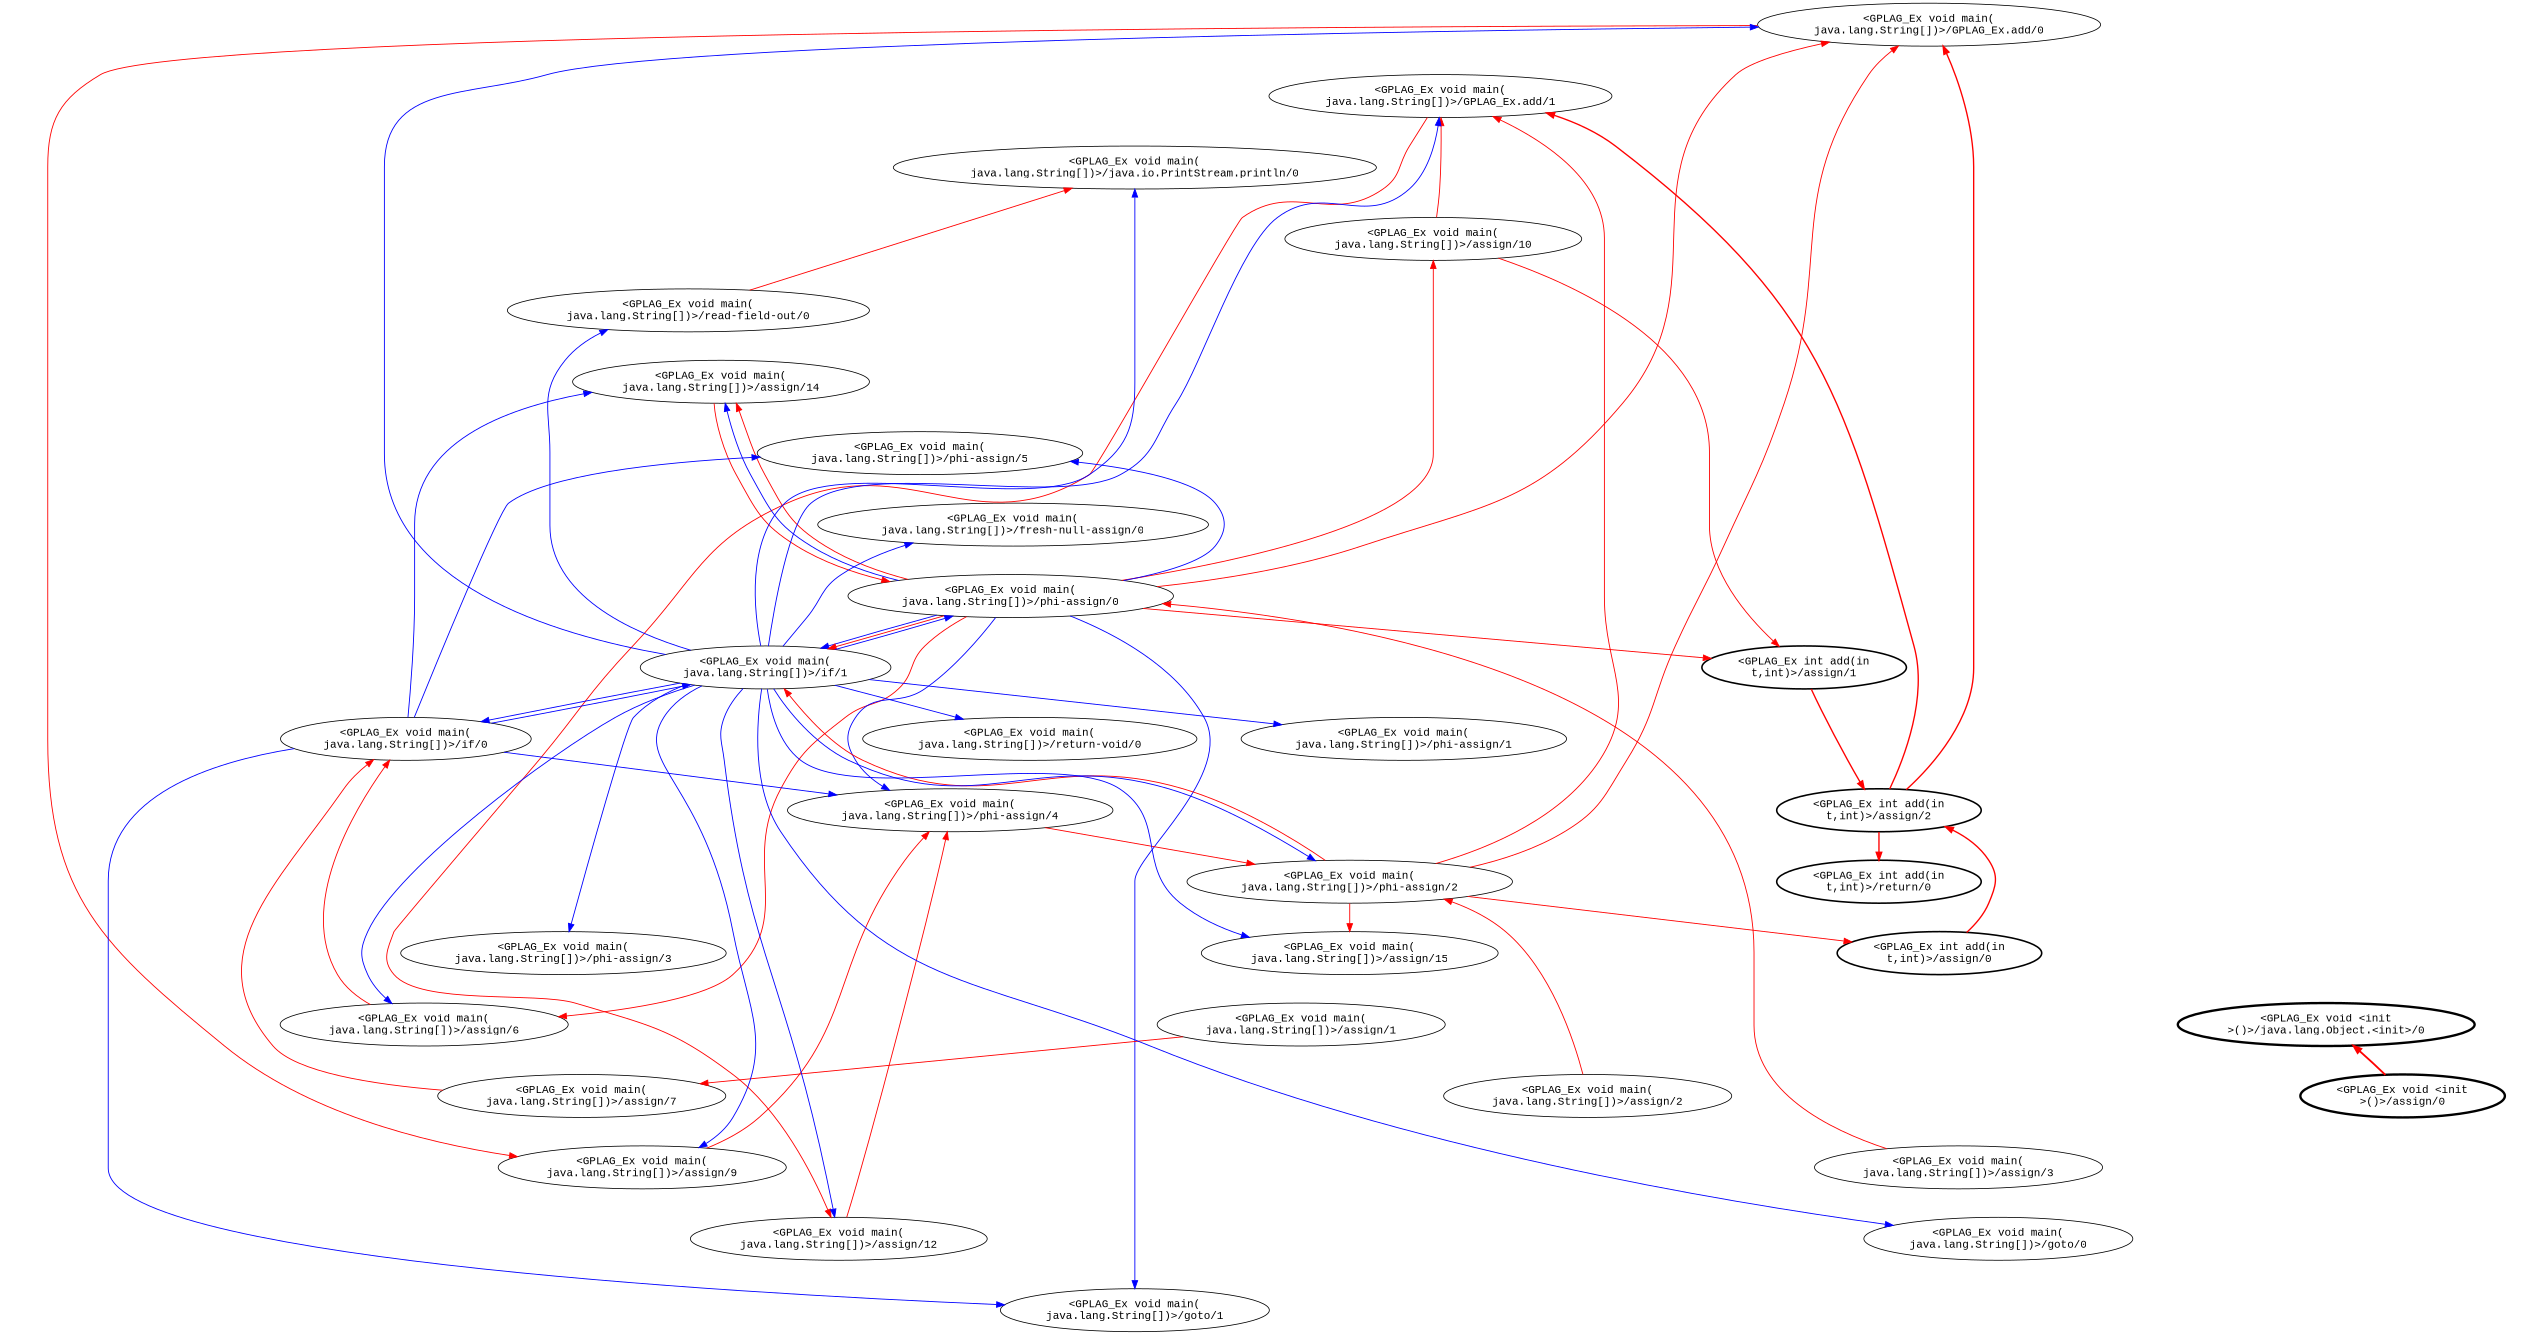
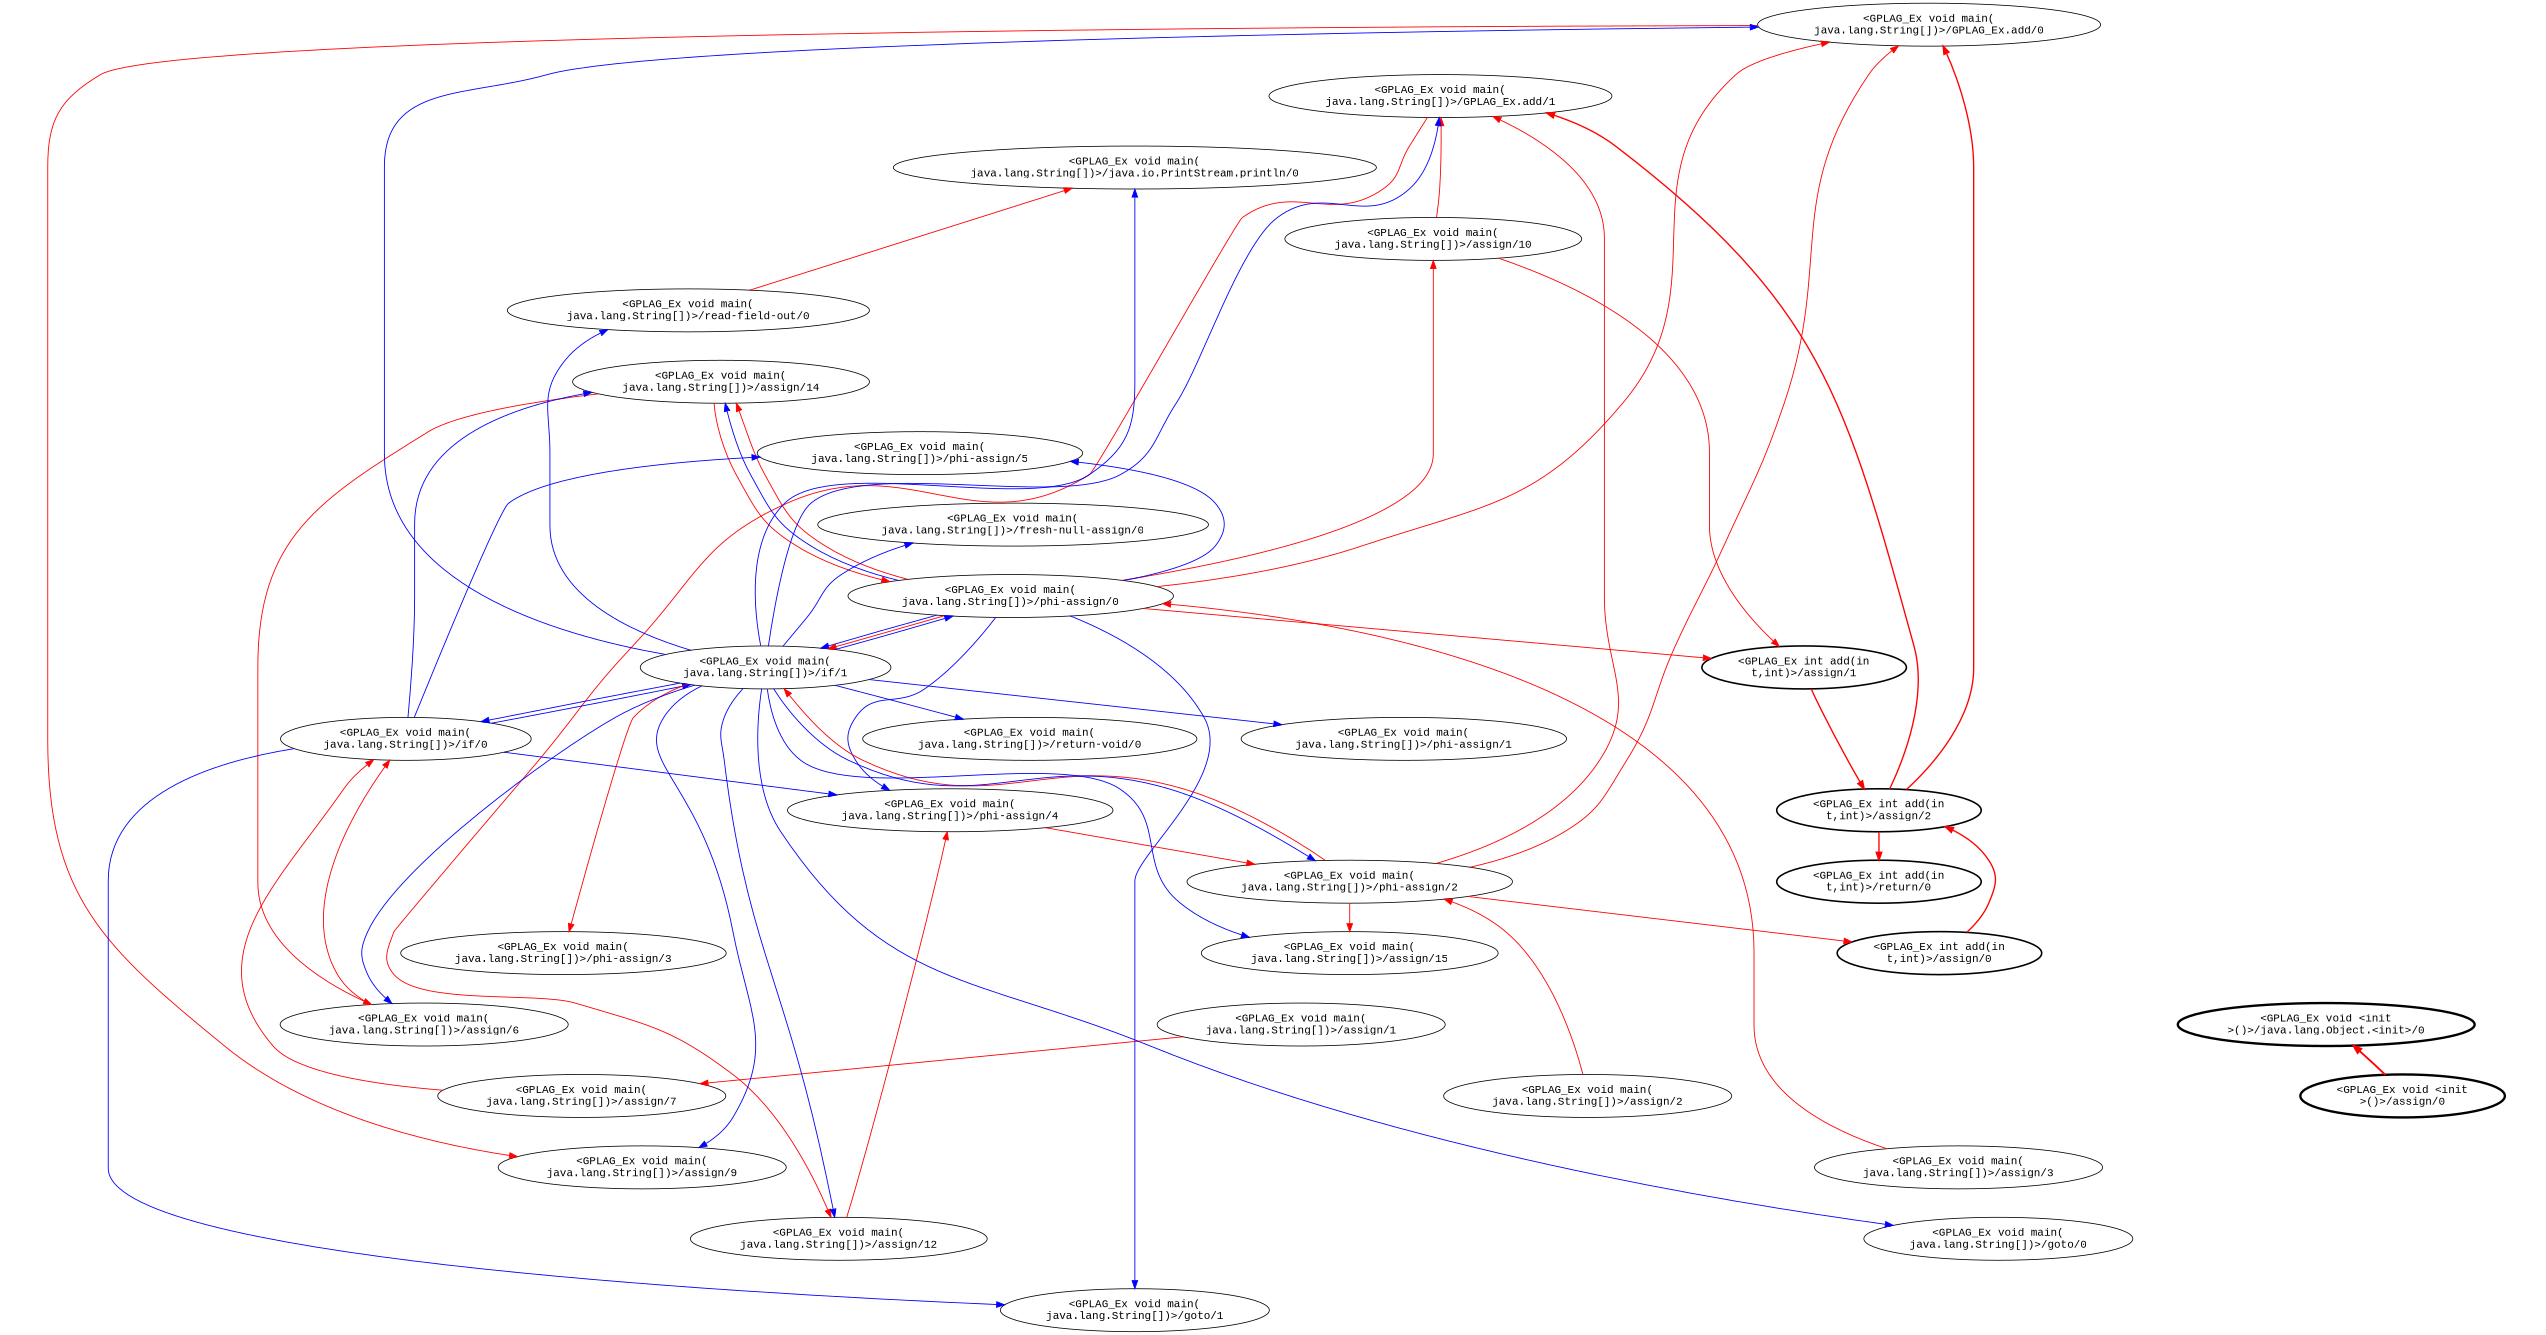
edge "<GPLAG_Ex void main( java.lang.String[])>/if/1" -> "<GPLAG_Ex void main( java.lang.String[])>/phi-assign/3": color blue -> red
edge "<GPLAG_Ex void main( java.lang.String[])>/phi-assign/0" -> "<GPLAG_Ex void main( java.lang.String[])>/assign/6": now "<GPLAG_Ex void main( java.lang.String[])>/assign/14" -> "<GPLAG_Ex void main( java.lang.String[])>/assign/6"
edge "<GPLAG_Ex void main( java.lang.String[])>/assign/9" -> "<GPLAG_Ex void main( java.lang.String[])>/phi-assign/4": removed
